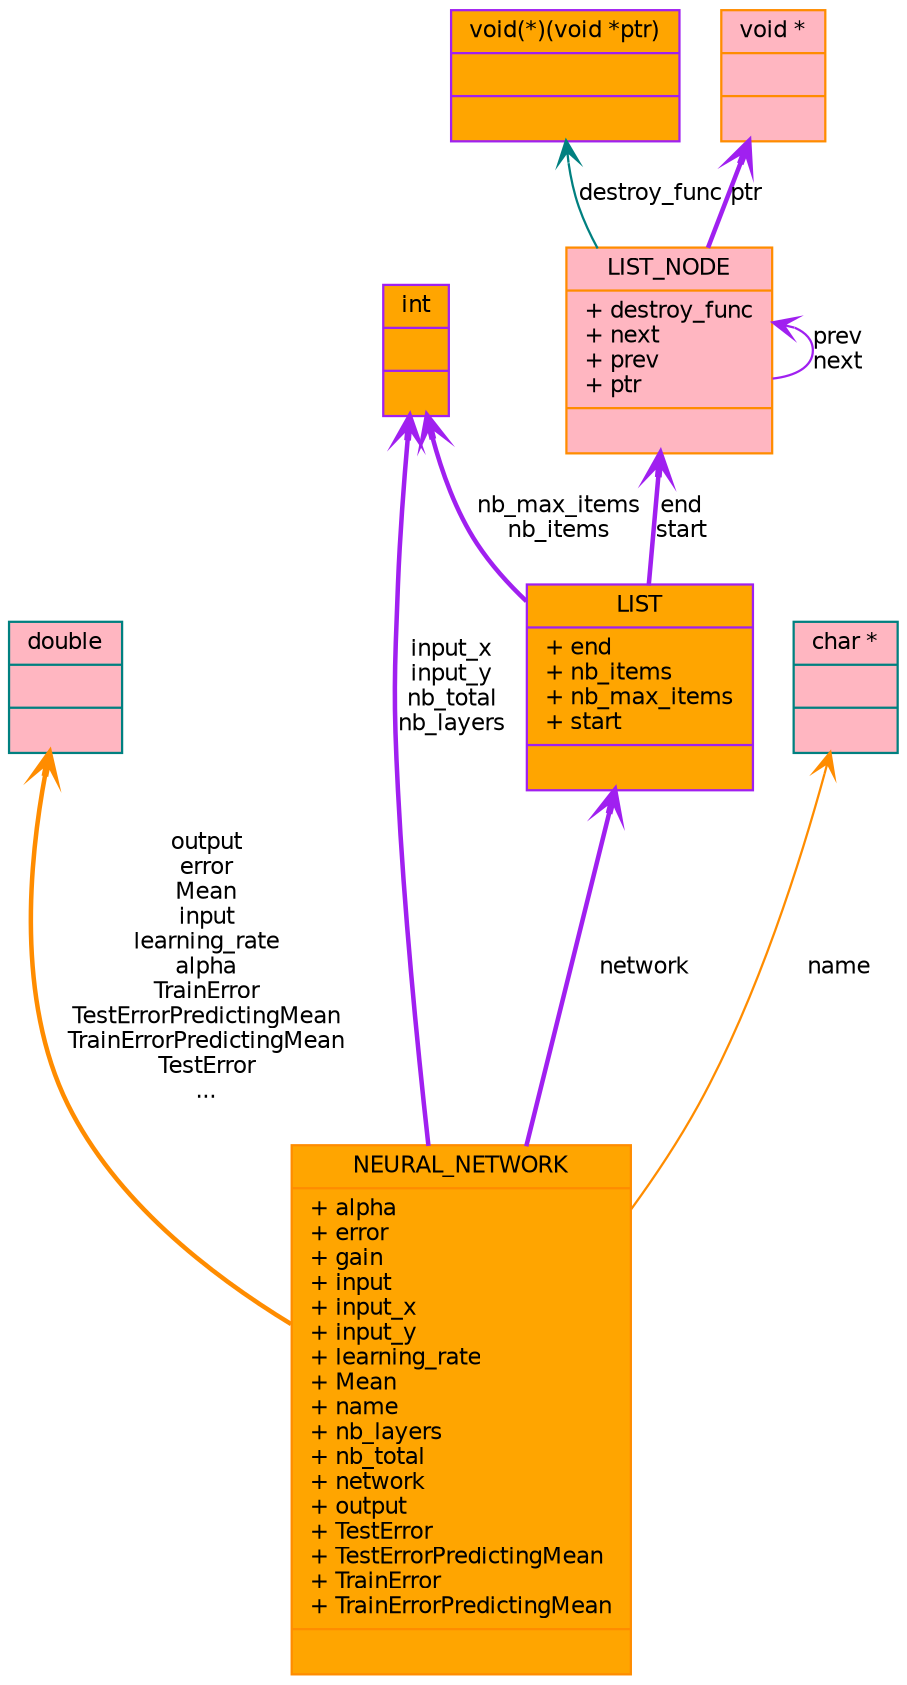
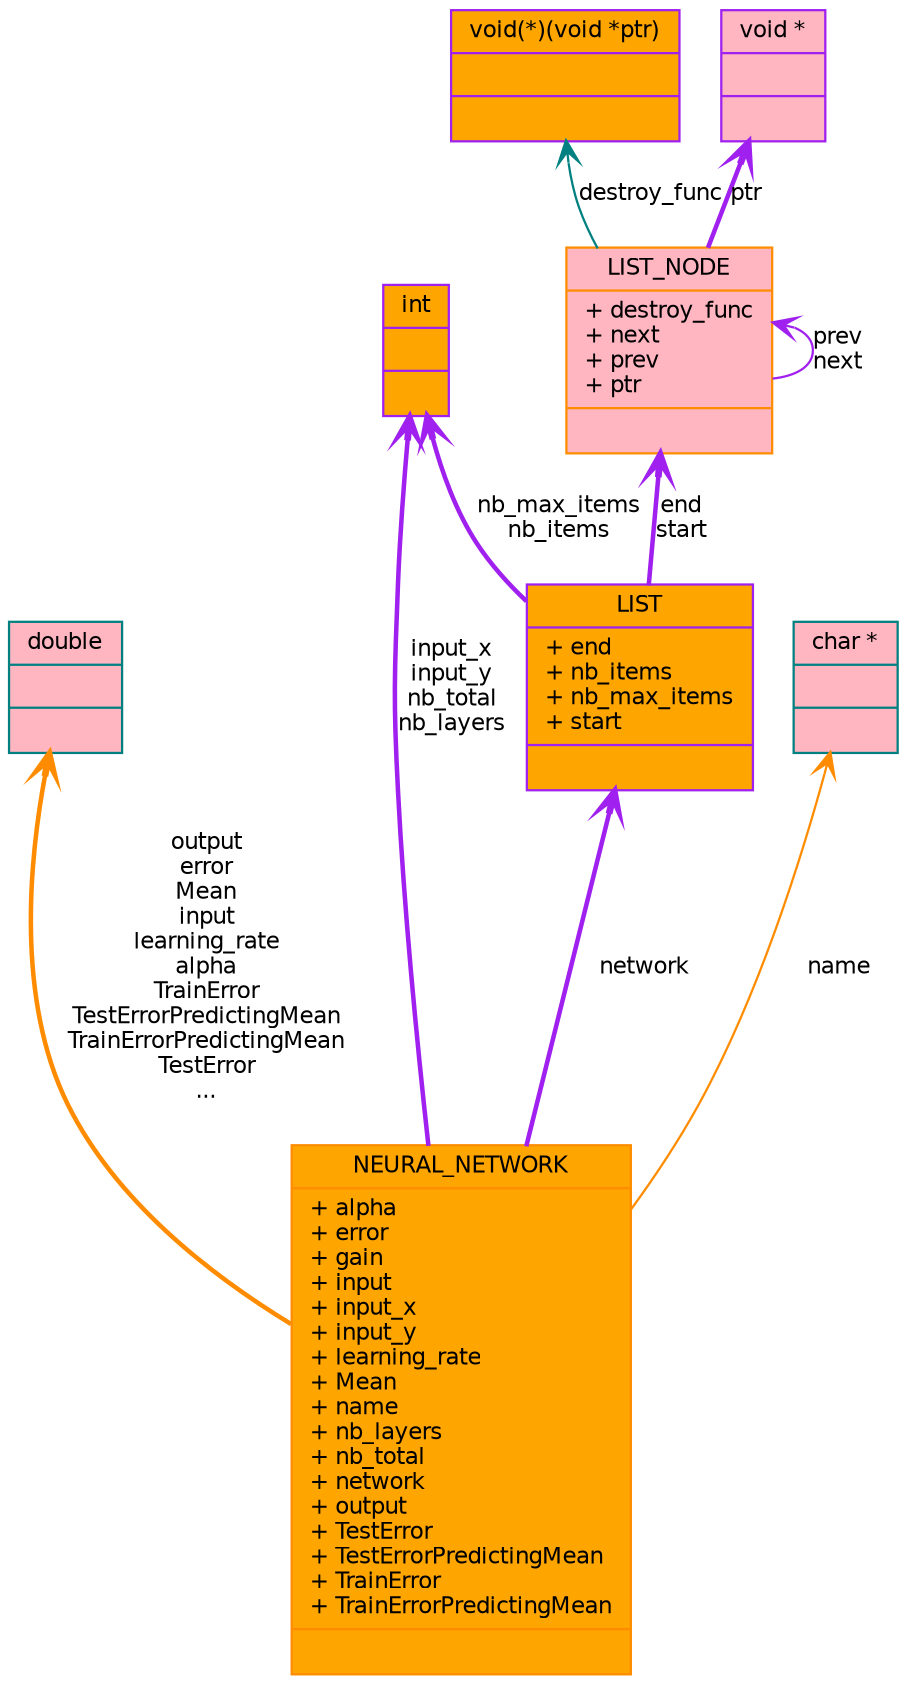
node "void *": color darkorange -> purple
